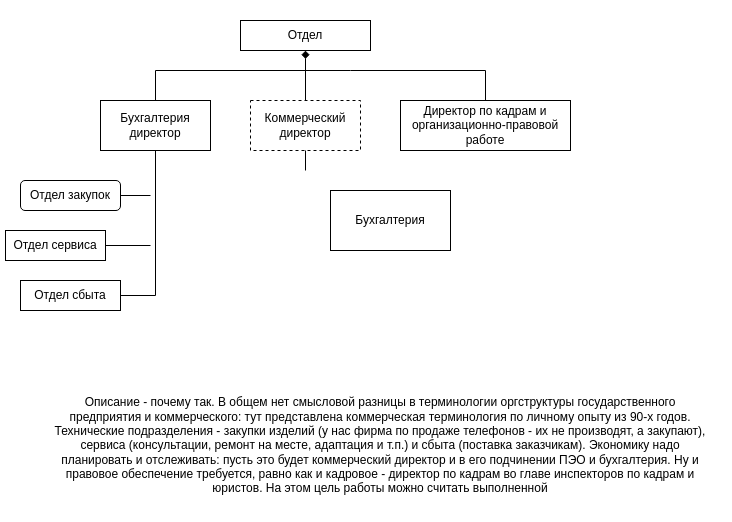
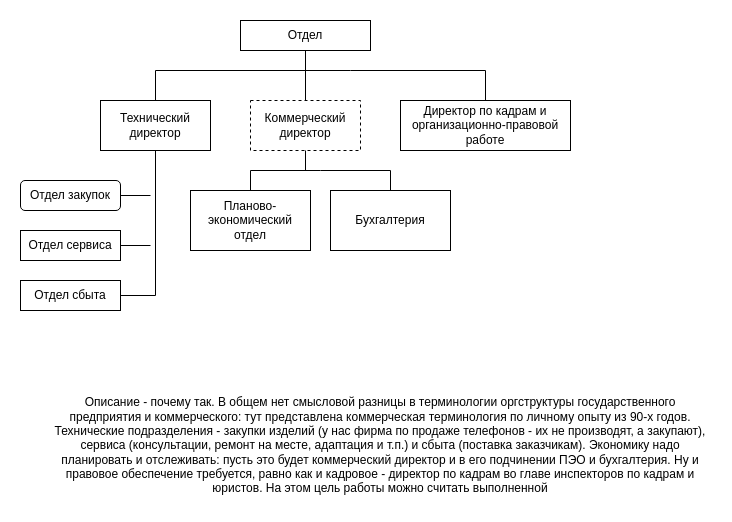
edge "Коммерческий директор" -> "Отдел": arrowhead diamond -> none
node "Бухгалтерия директор": label "Бухгалтерия директор" -> "Технический директор"
edge "Планово-экономический отдел" -- "Бухгалтерия": added
node "Планово-экономический отдел": added
node "Отдел сервиса": moved (56, 246) -> (71, 246)
